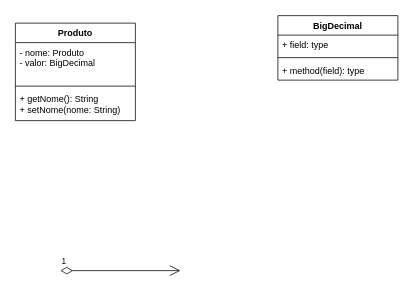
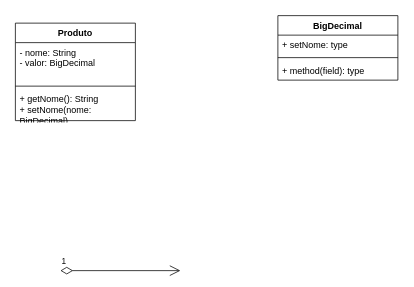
node "+ field: type": label "+ field: type" -> "+ setNome: type"
node "- nome: Produto - valor: BigDecimal": label "- nome: Produto - valor: BigDecimal" -> "- nome: String - valor: BigDecimal"
node "+ getNome(): String + setNome(nome: String)": label "+ getNome(): String + setNome(nome: String)" -> "+ getNome(): String + setNome(nome: BigDecimal)"
